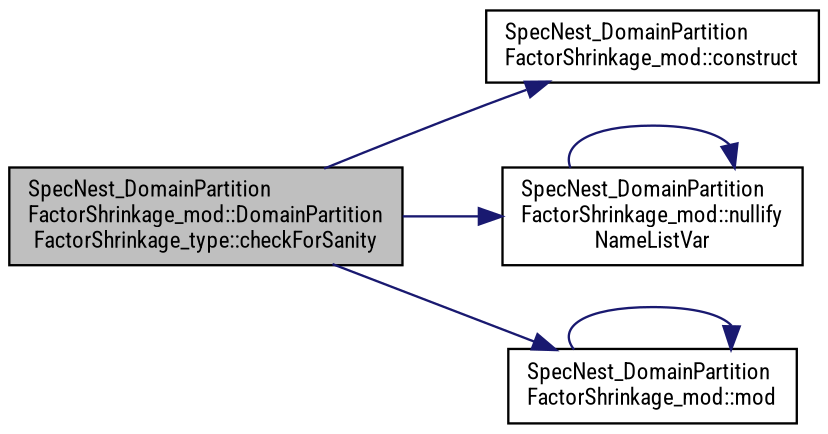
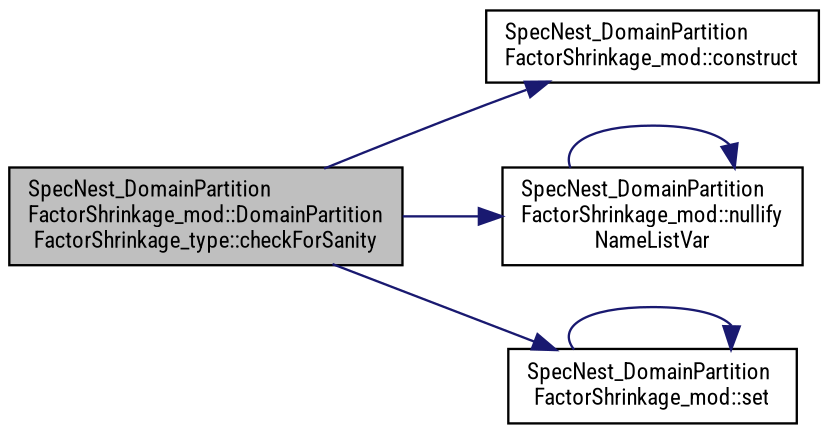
node "SpecNest_DomainPartition FactorShrinkage_mod::mod": label "SpecNest_DomainPartition FactorShrinkage_mod::mod" -> "SpecNest_DomainPartition FactorShrinkage_mod::set"
